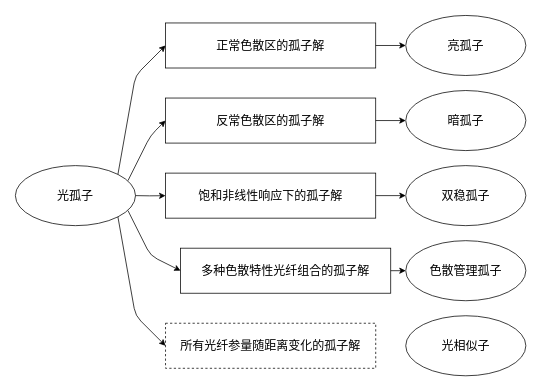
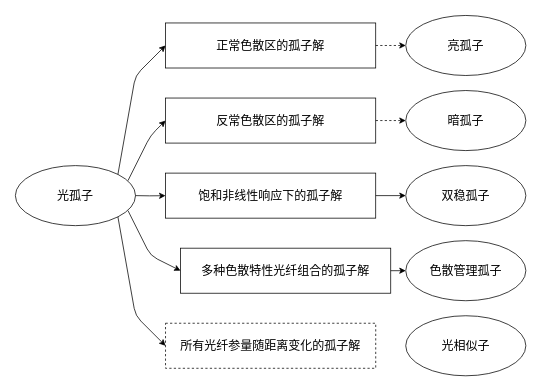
edge "正常色散区的孤子解" -> "亮孤子": style solid -> dashed
edge "反常色散区的孤子解" -> "暗孤子": style solid -> dashed
